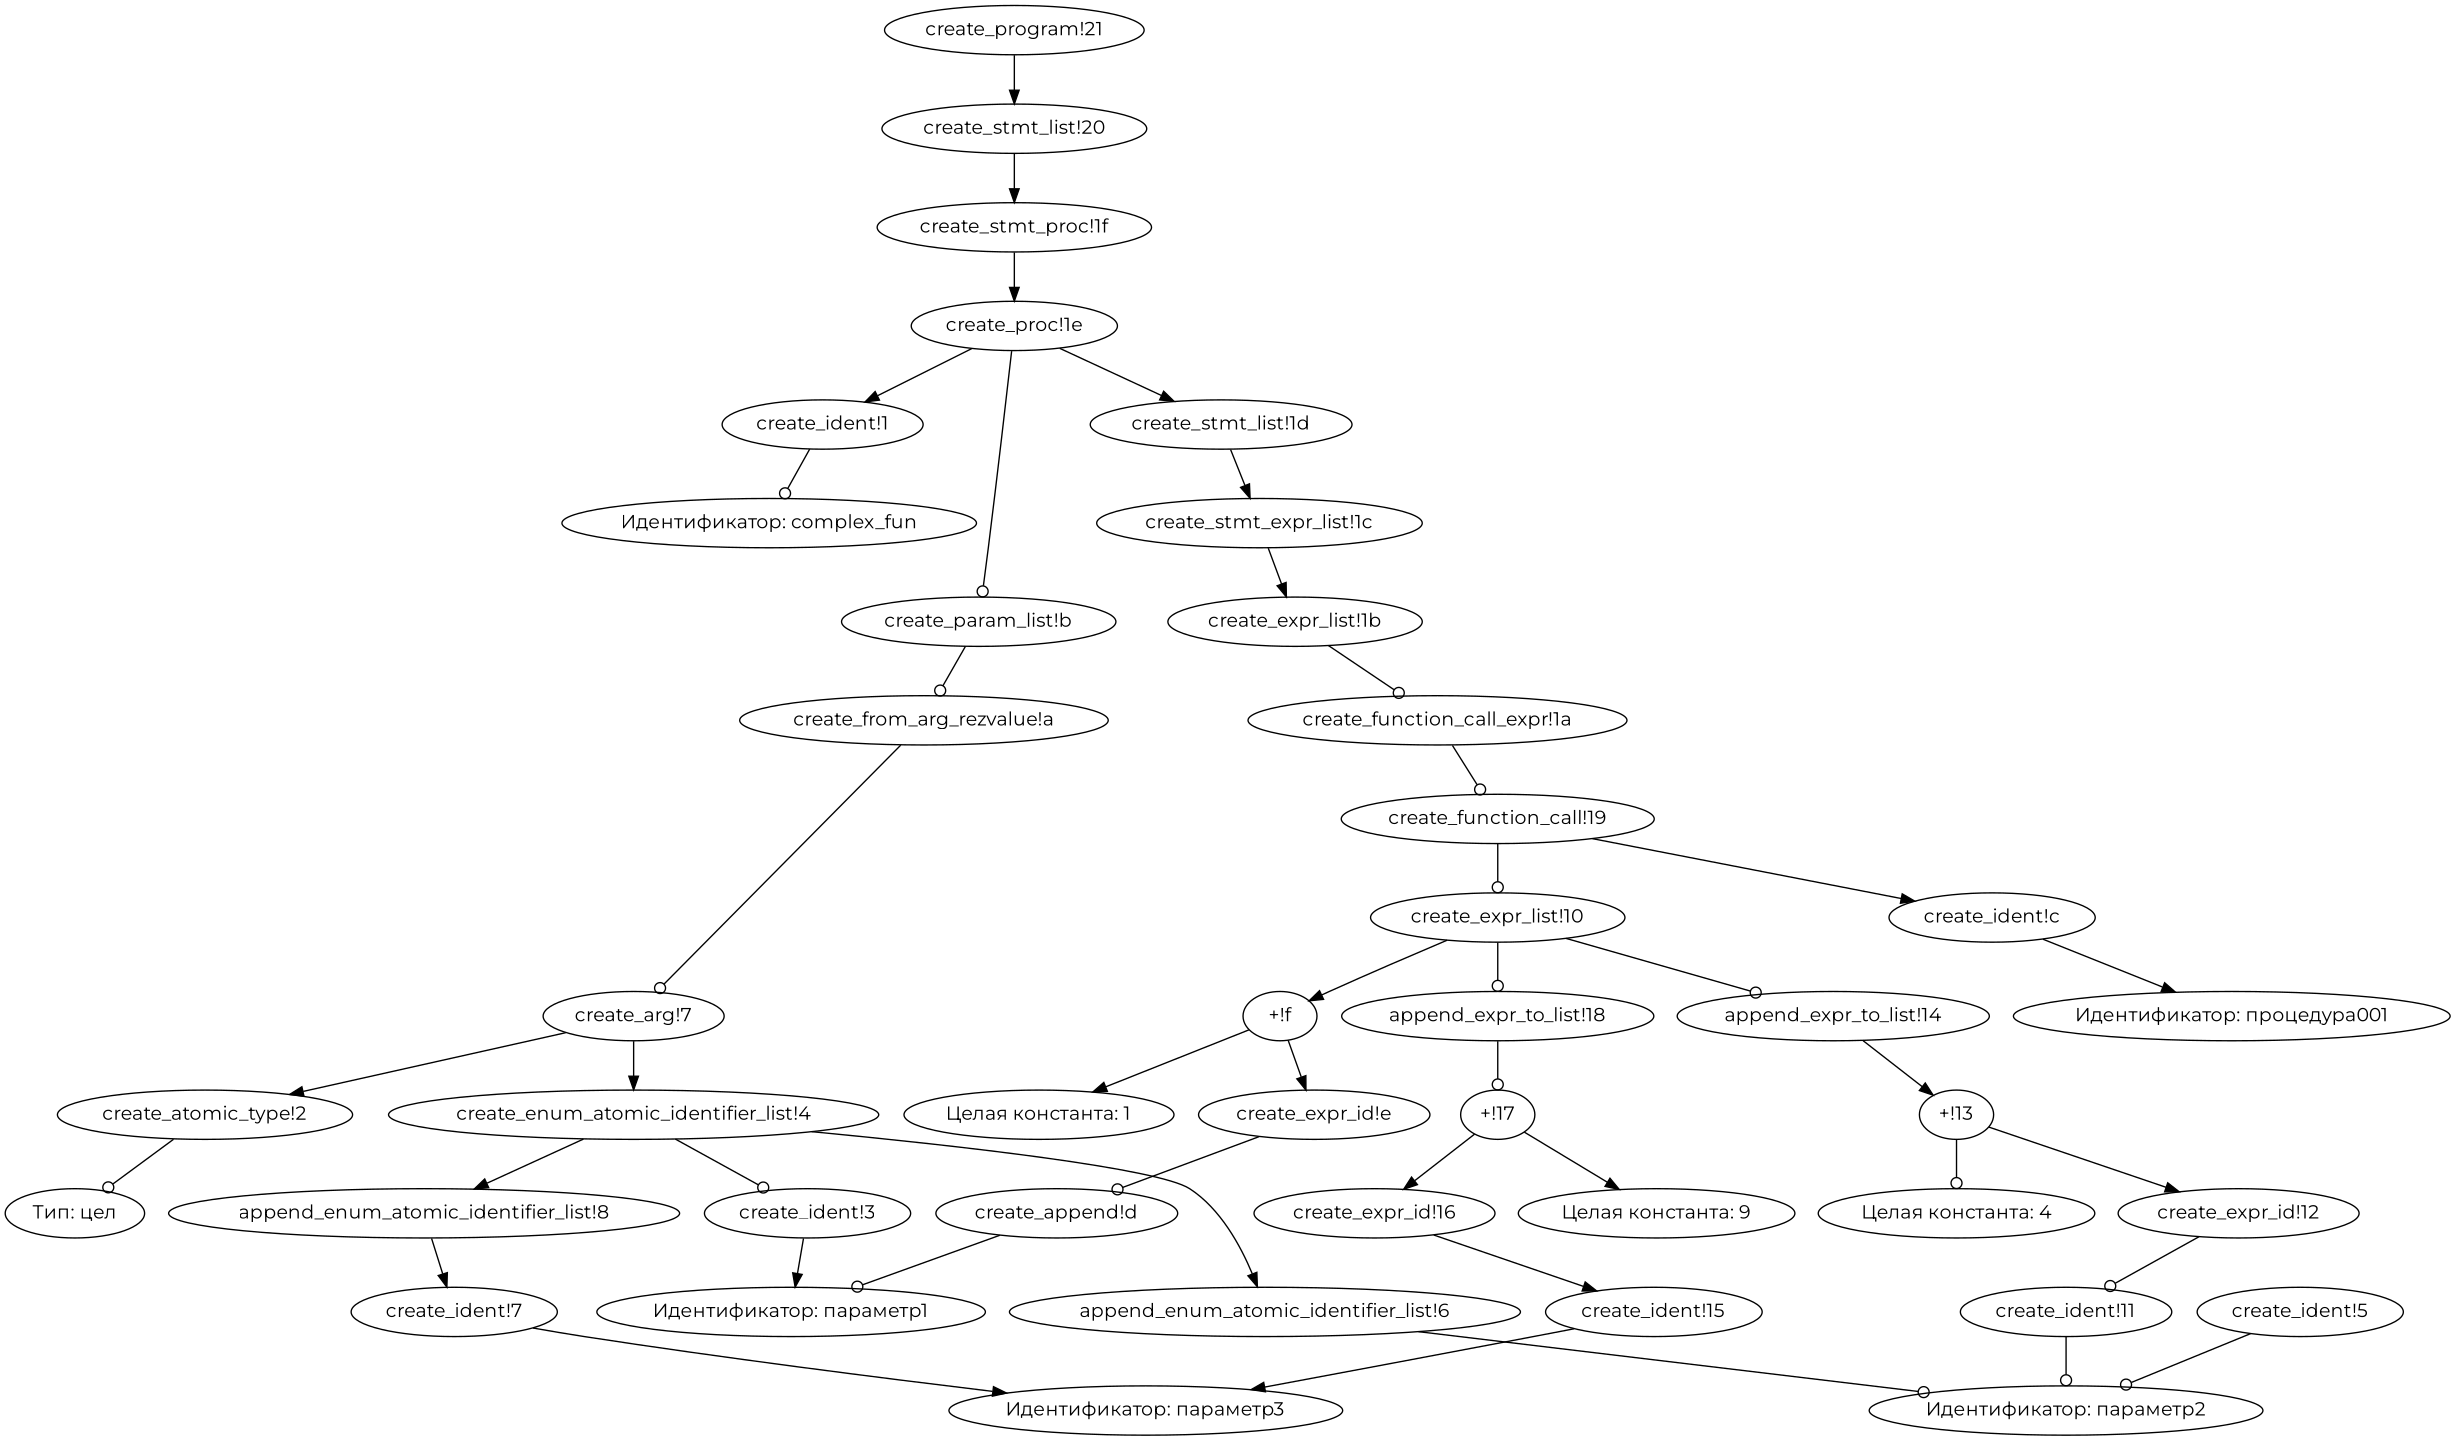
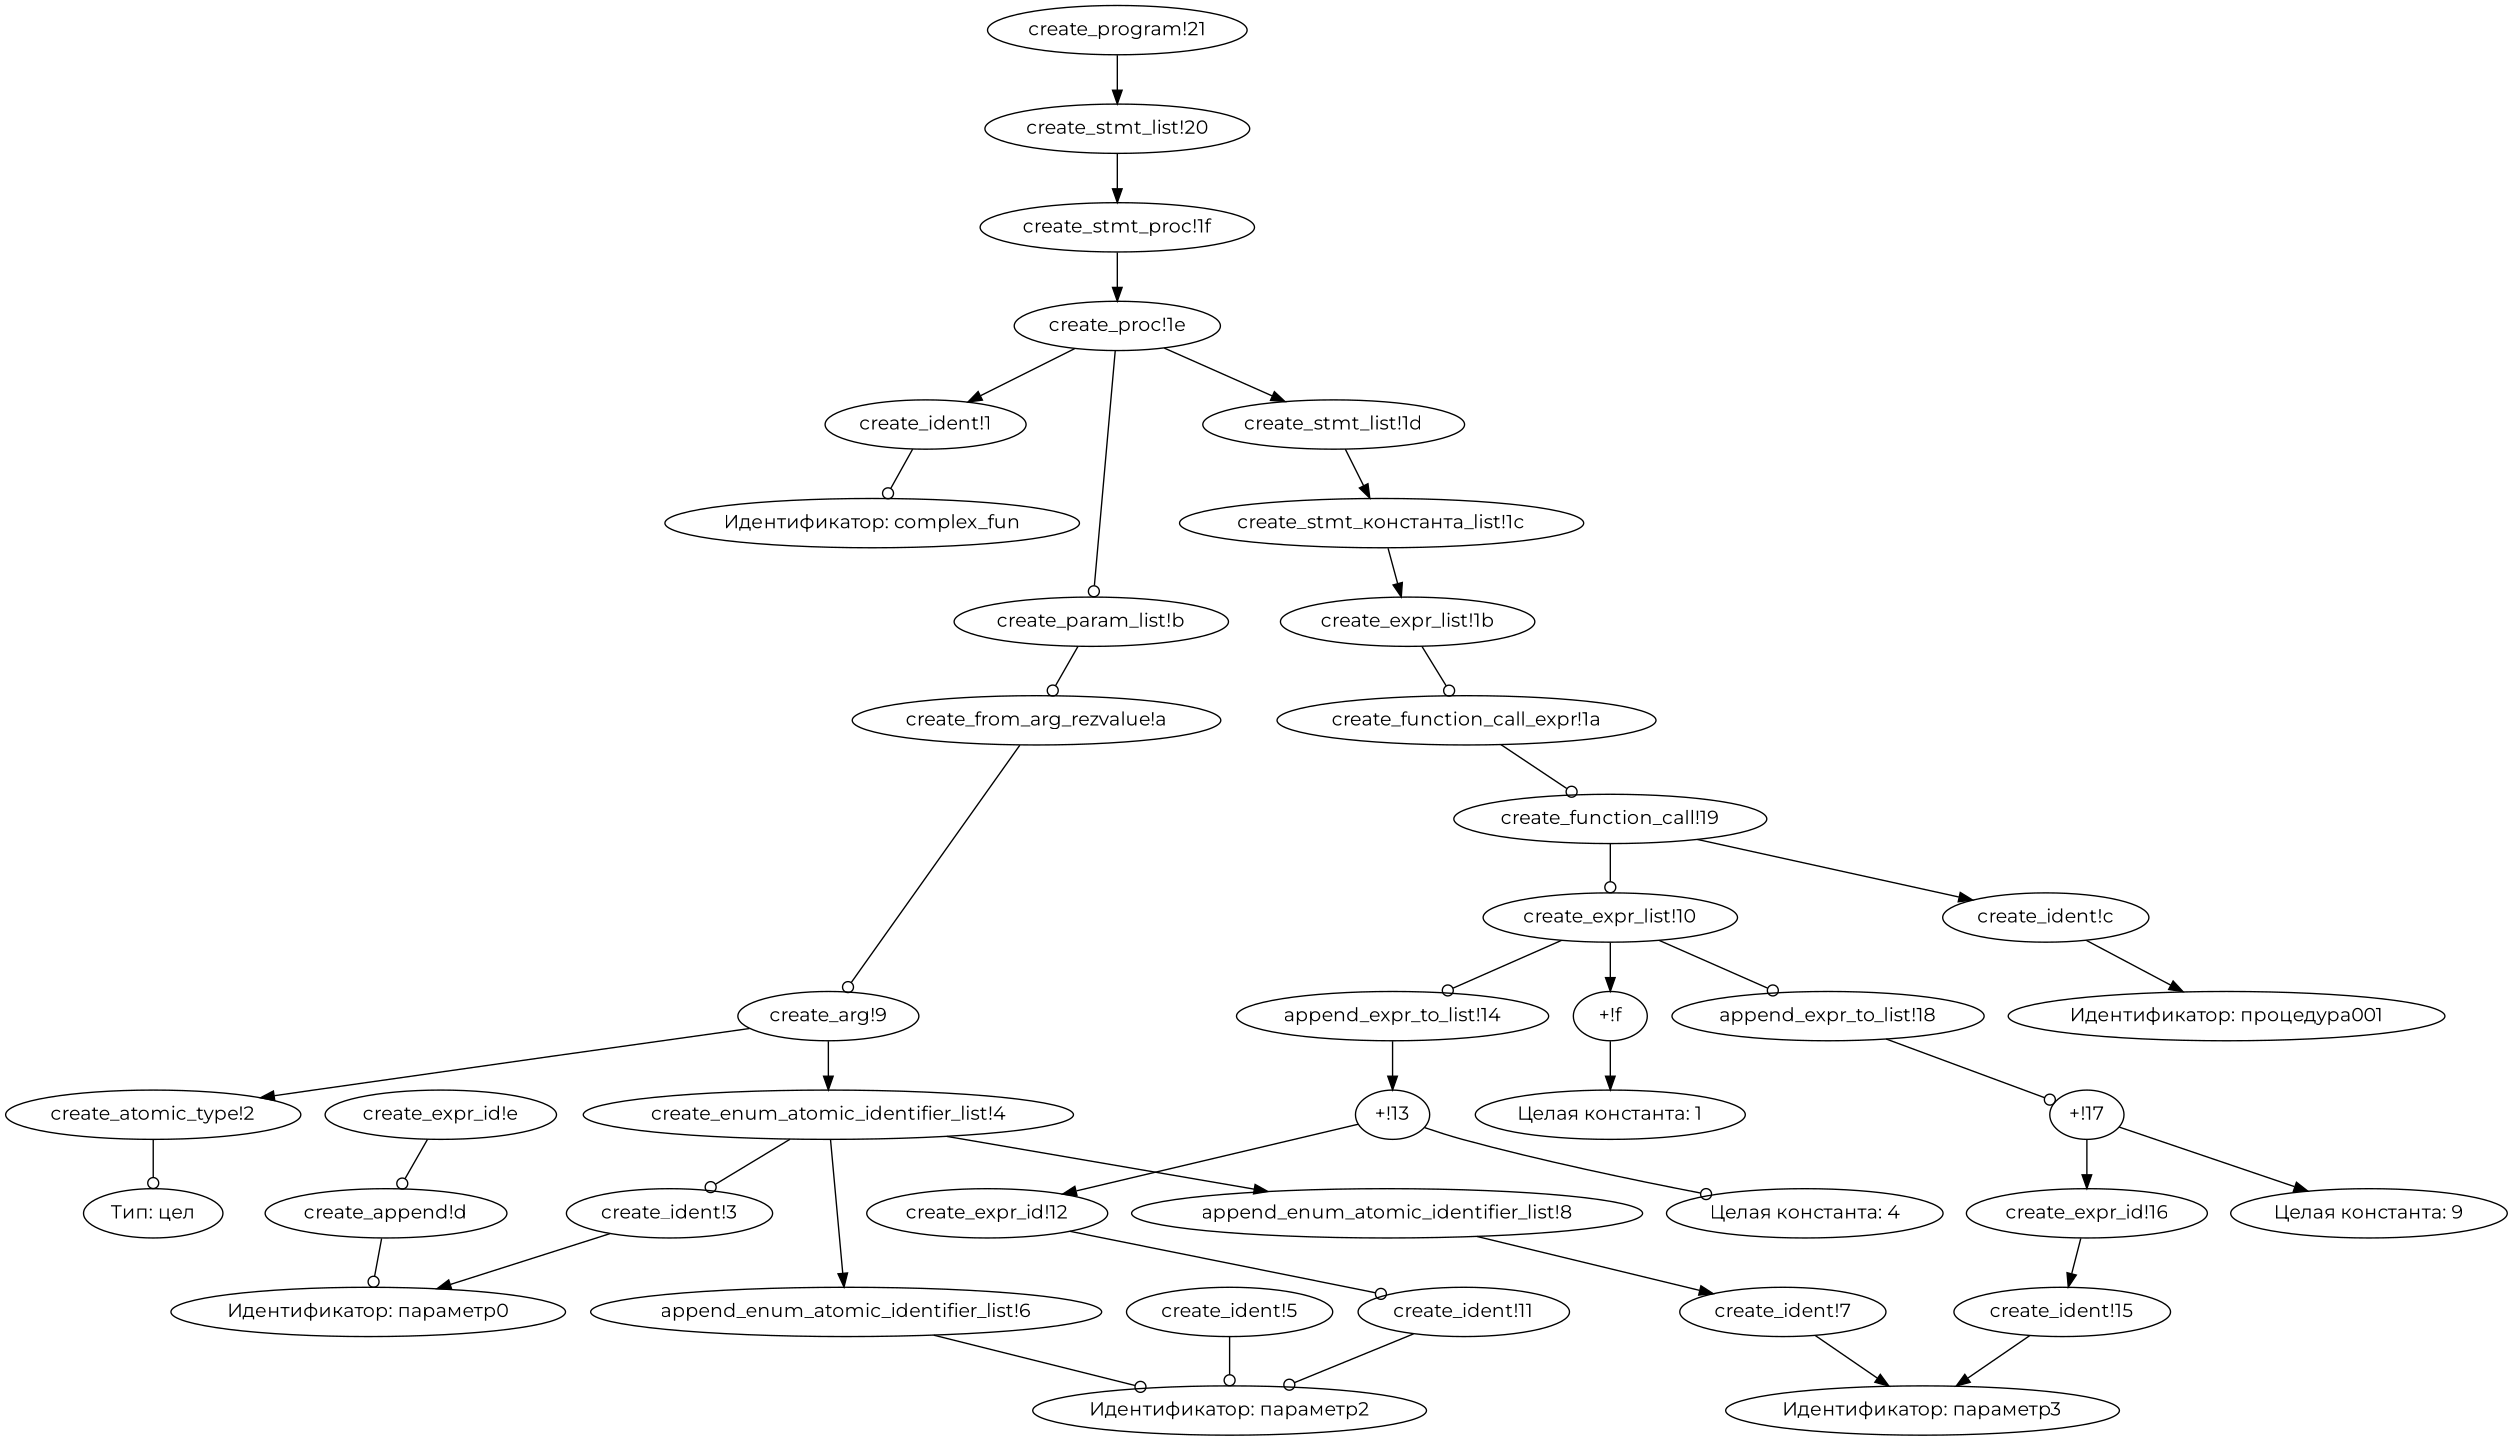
node "create_stmt_expr_list!1c": label "create_stmt_expr_list!1c" -> "create_stmt_константа_list!1c"
node "create_arg!7": label "create_arg!7" -> "create_arg!9"
edge "+!f" -> "create_expr_id!e": removed
node "Идентификатор: параметр1": label "Идентификатор: параметр1" -> "Идентификатор: параметр0"
